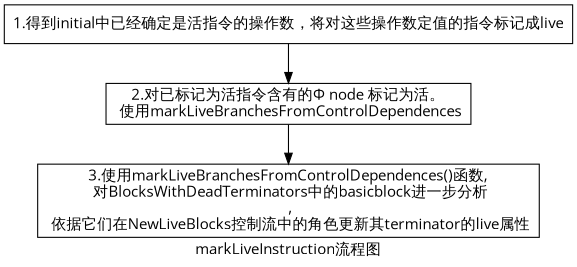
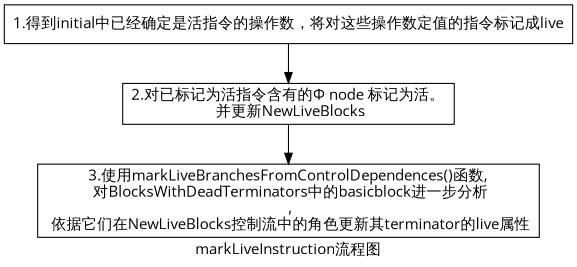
node "2.对已标记为活指令含有的Φ node 标记为活。 使用markLiveBranchesFromControlDependences": label "2.对已标记为活指令含有的Φ node 标记为活。 使用markLiveBranchesFromControlDependences" -> "2.对已标记为活指令含有的Φ node 标记为活。 并更新NewLiveBlocks"
